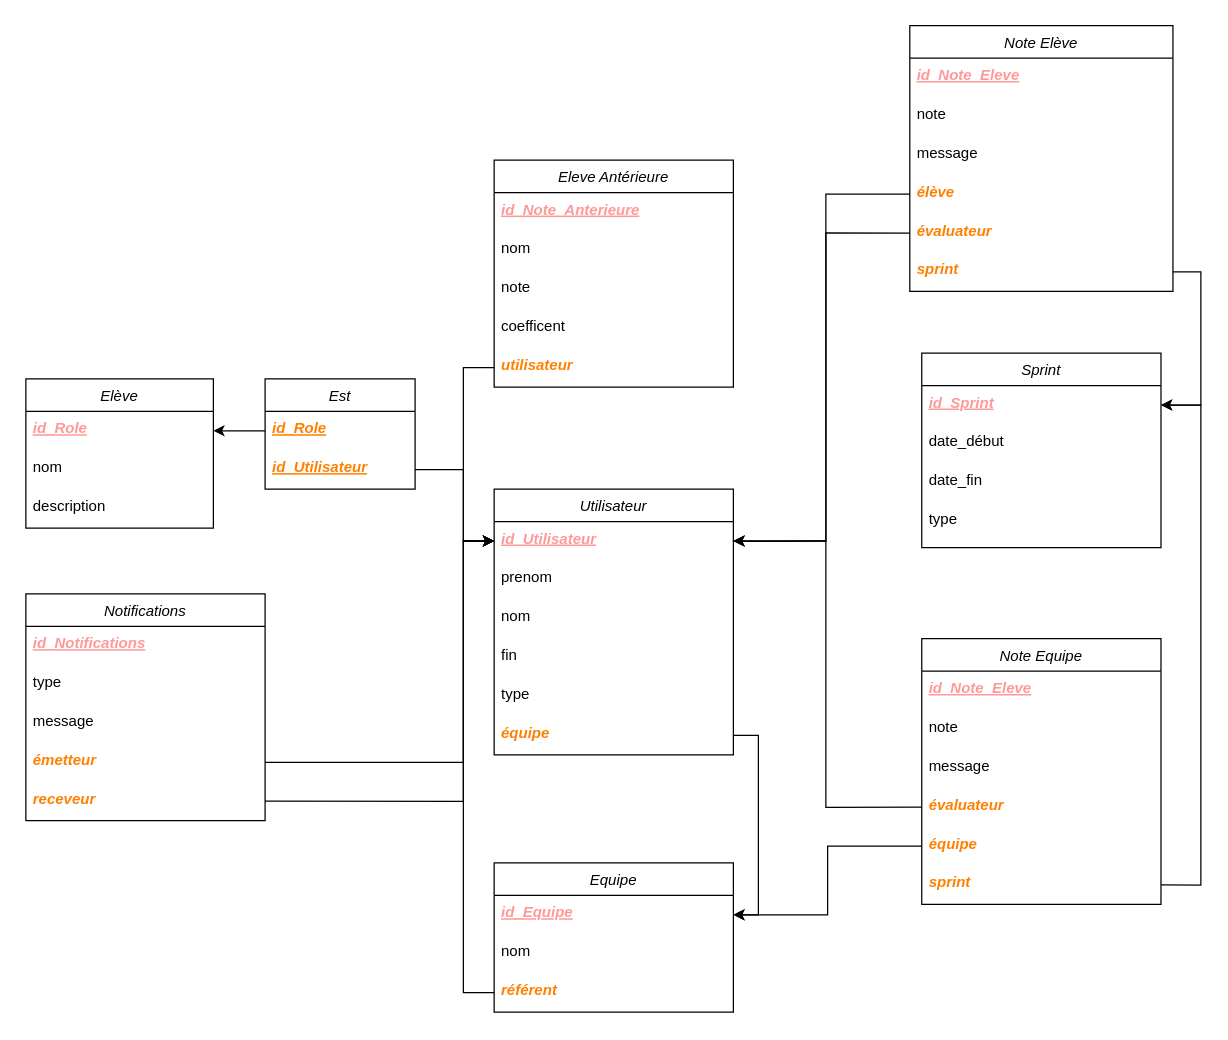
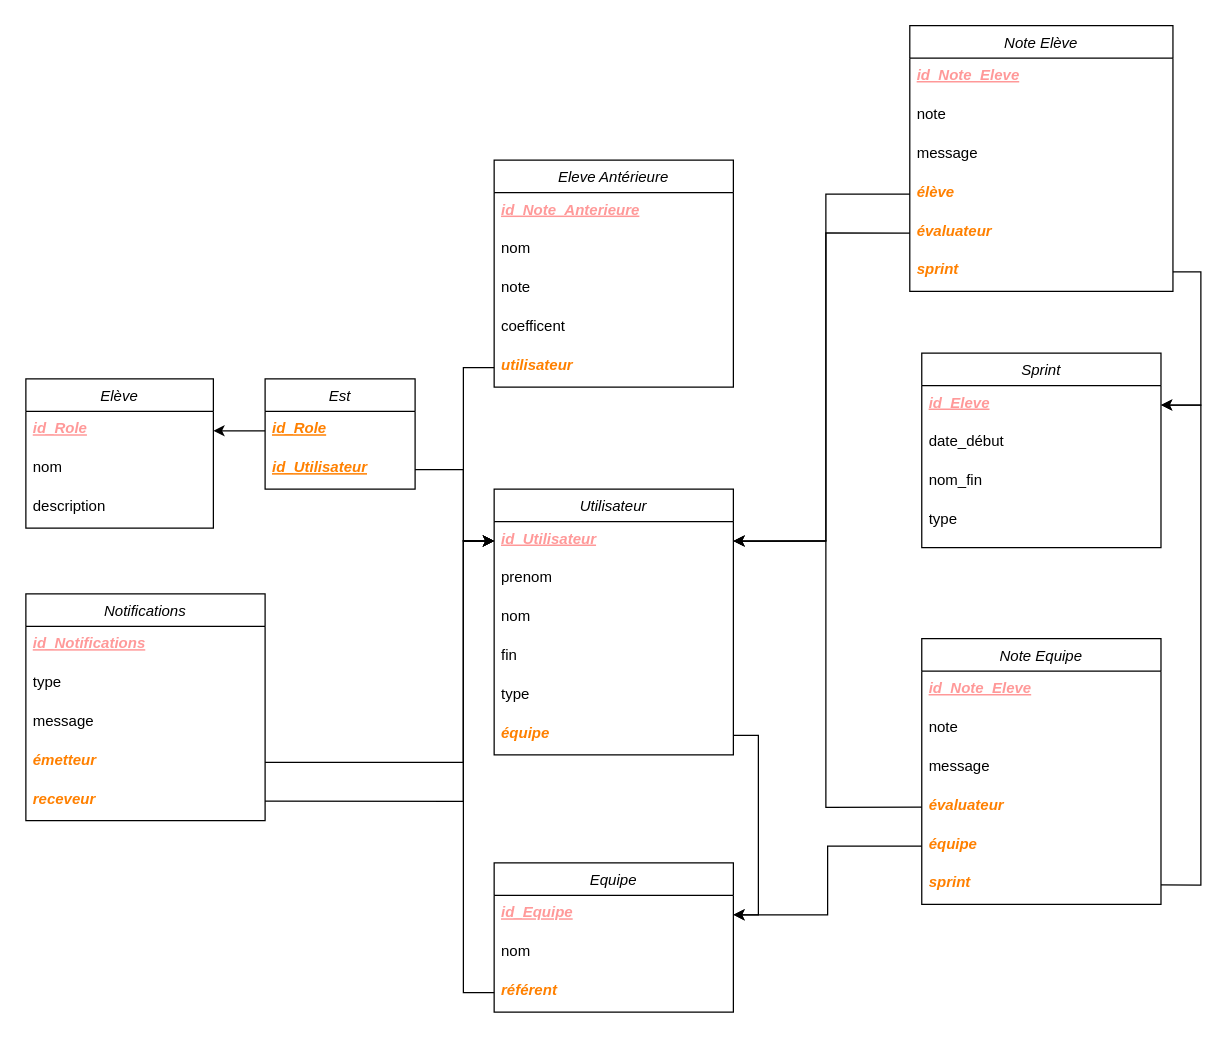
node "id_Sprint": label "id_Sprint" -> "id_Eleve"
node "date_fin": label "date_fin" -> "nom_fin"
